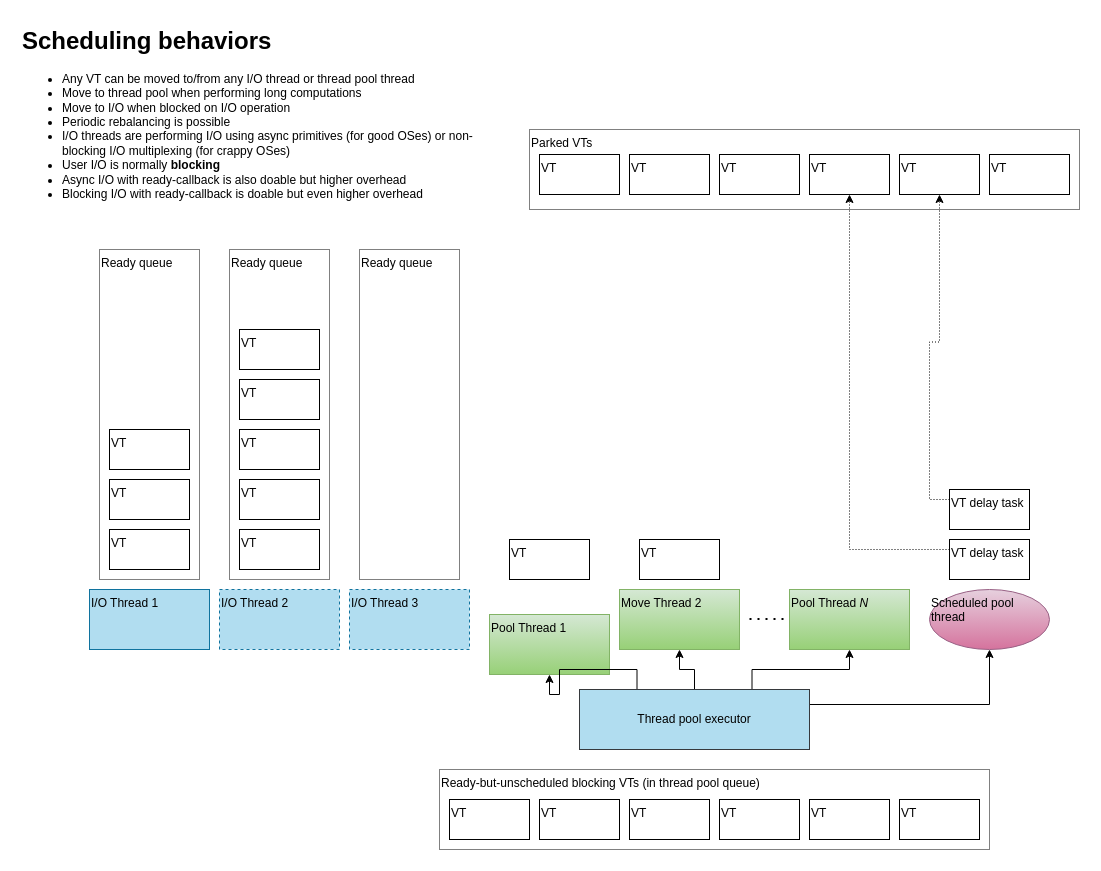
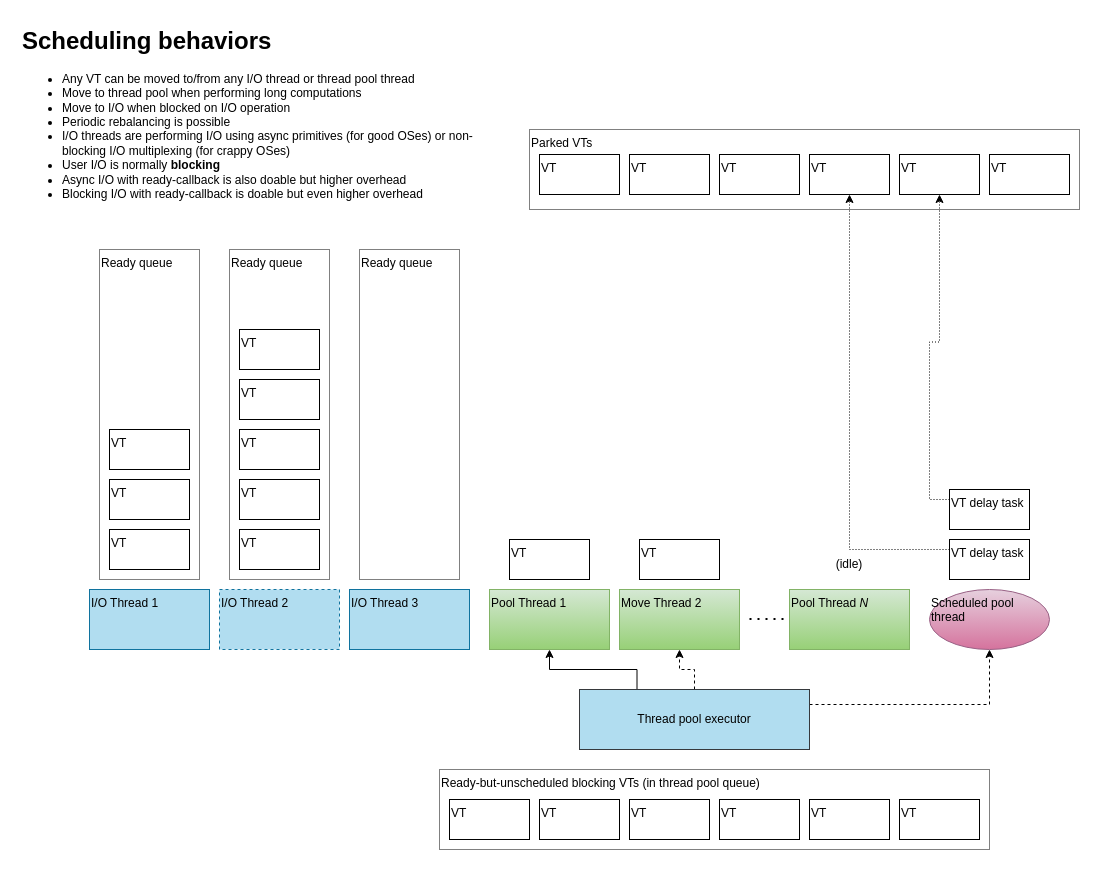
node "(idle)": added
node "I/O Thread 3": style dashed -> solid
node "Pool Thread 1": moved (550, 645) -> (550, 620)
edge "Thread pool executor" -> "Move Thread 2": style solid -> dashed
edge "Thread pool executor" -> "Pool Thread N": removed
edge "Thread pool executor" -> "Scheduled pool thread": style solid -> dashed
